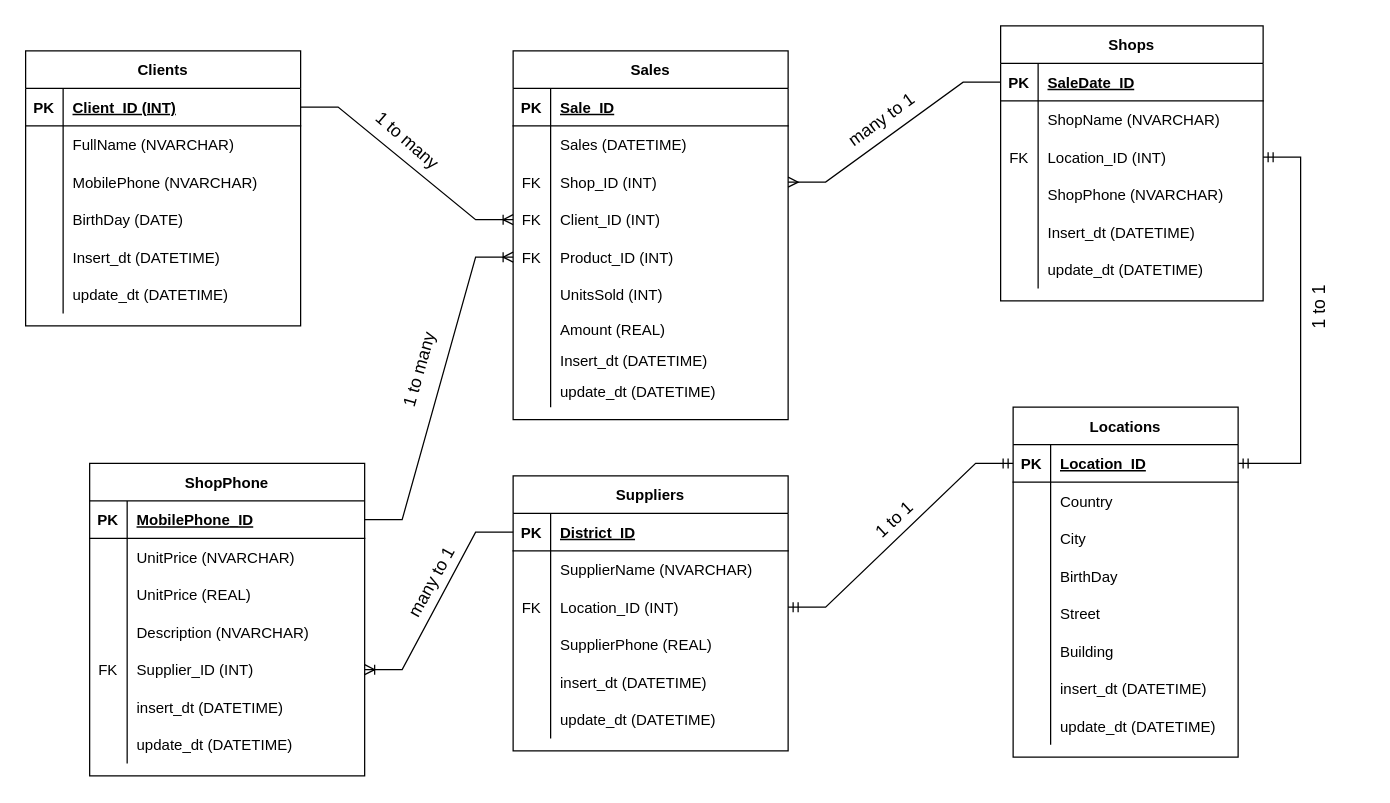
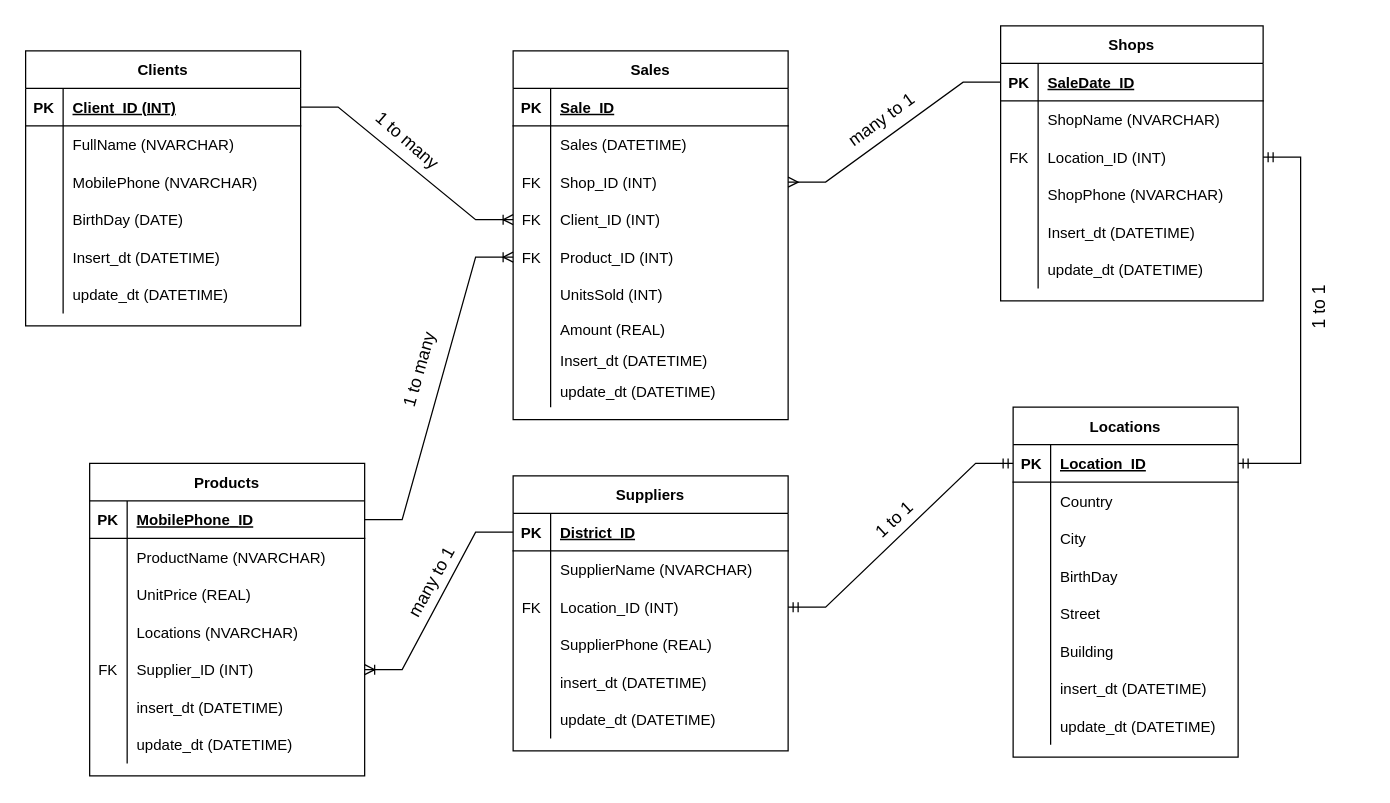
node "ShopPhone": label "ShopPhone" -> "Products"
node "UnitPrice (NVARCHAR)": label "UnitPrice (NVARCHAR)" -> "ProductName (NVARCHAR)"
node "Description (NVARCHAR)": label "Description (NVARCHAR)" -> "Locations (NVARCHAR)"
